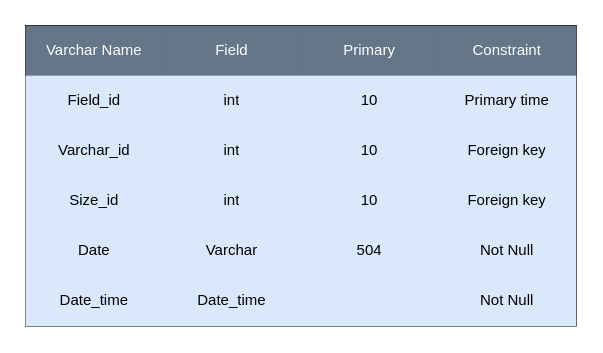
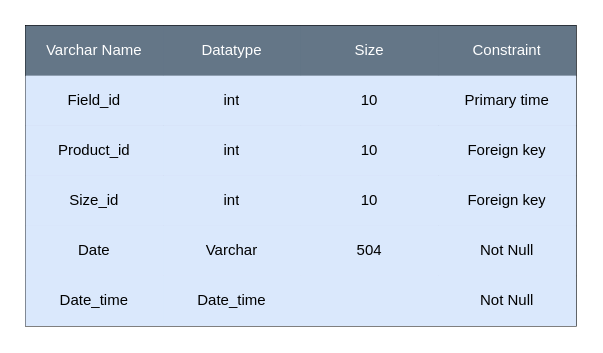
node "Field": label "Field" -> "Datatype"
node "Primary": label "Primary" -> "Size"
node "Varchar_id": label "Varchar_id" -> "Product_id"
